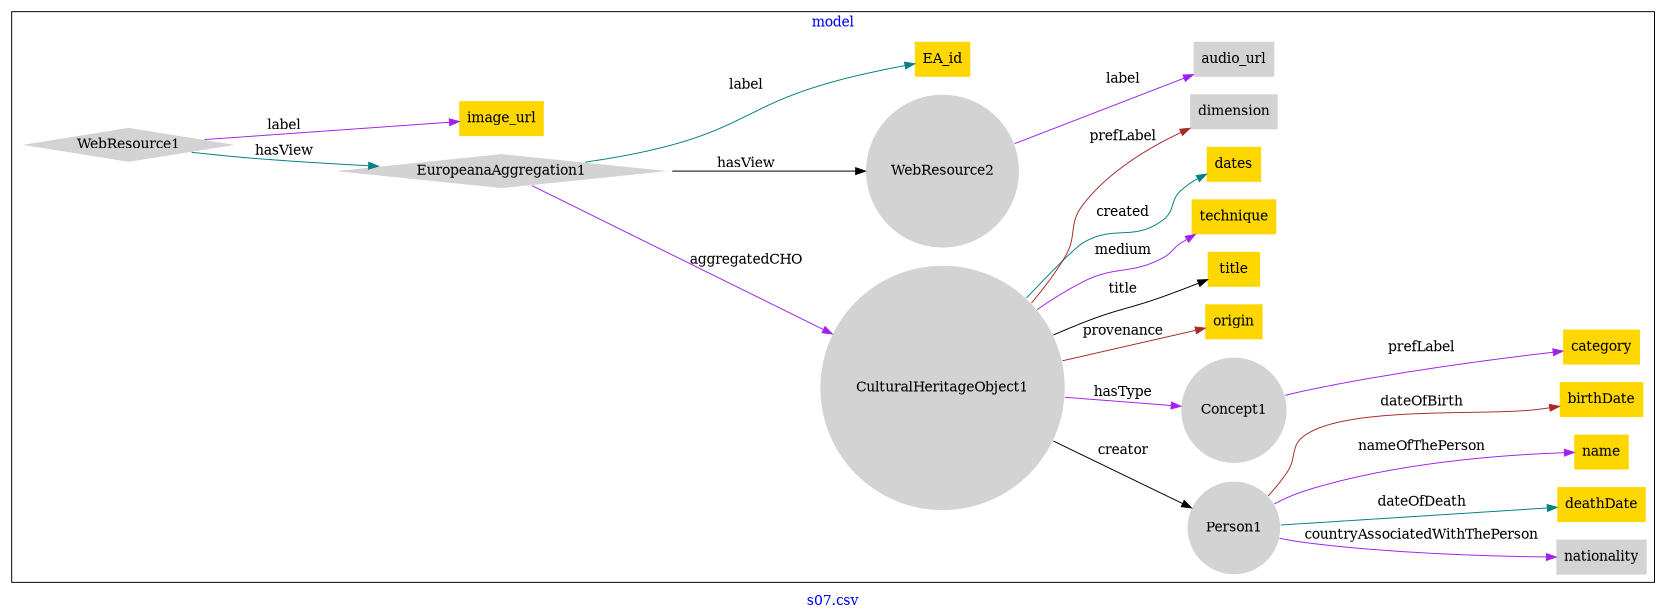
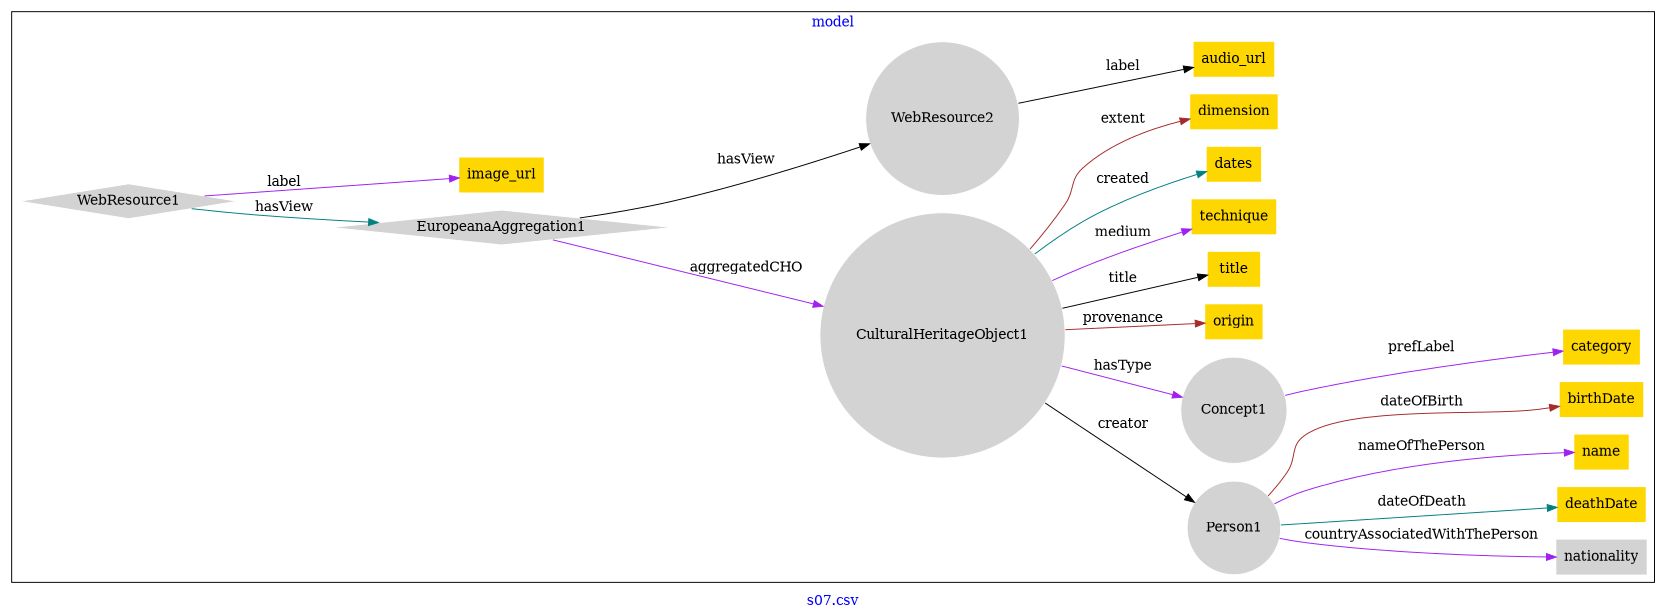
node "EA_id": removed
node "audio_url": fillcolor lightgray -> gold
edge "WebResource2" -> "audio_url": color purple -> black
node "dimension": fillcolor lightgray -> gold
edge "CulturalHeritageObject1" -> "dimension": label "prefLabel" -> "extent"
